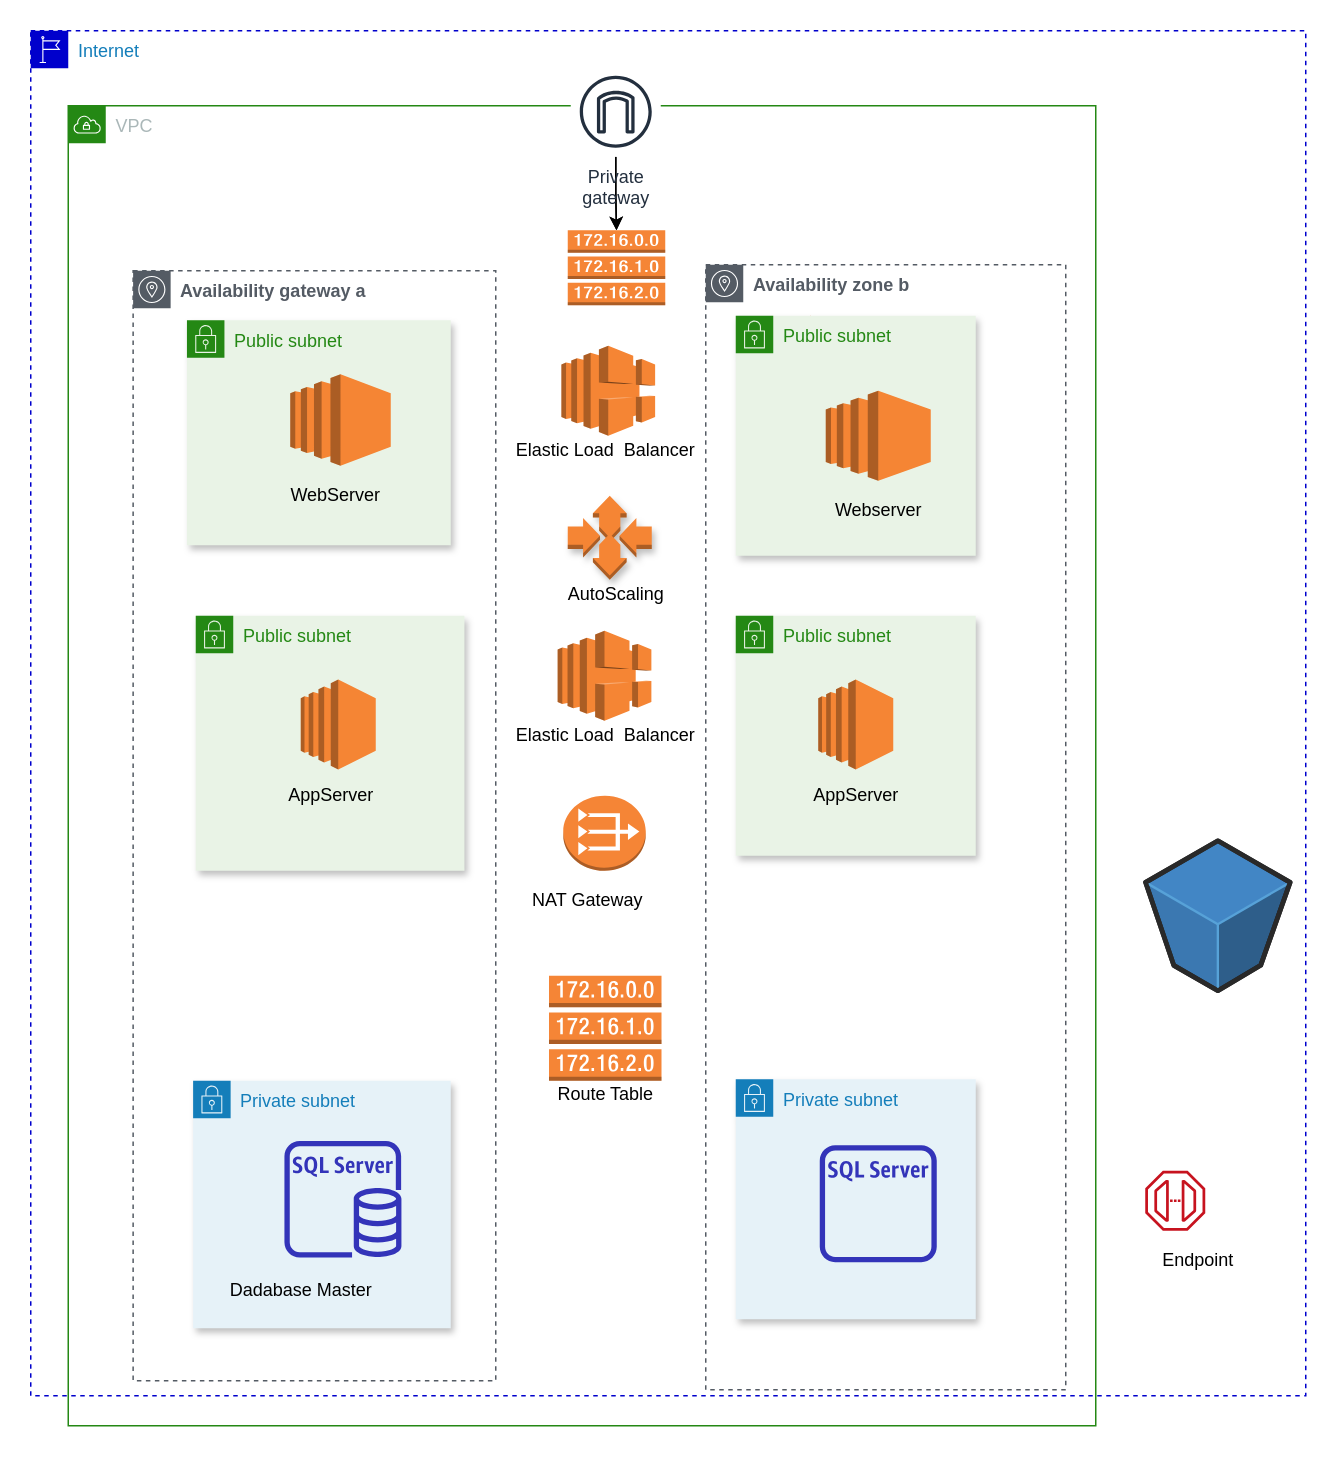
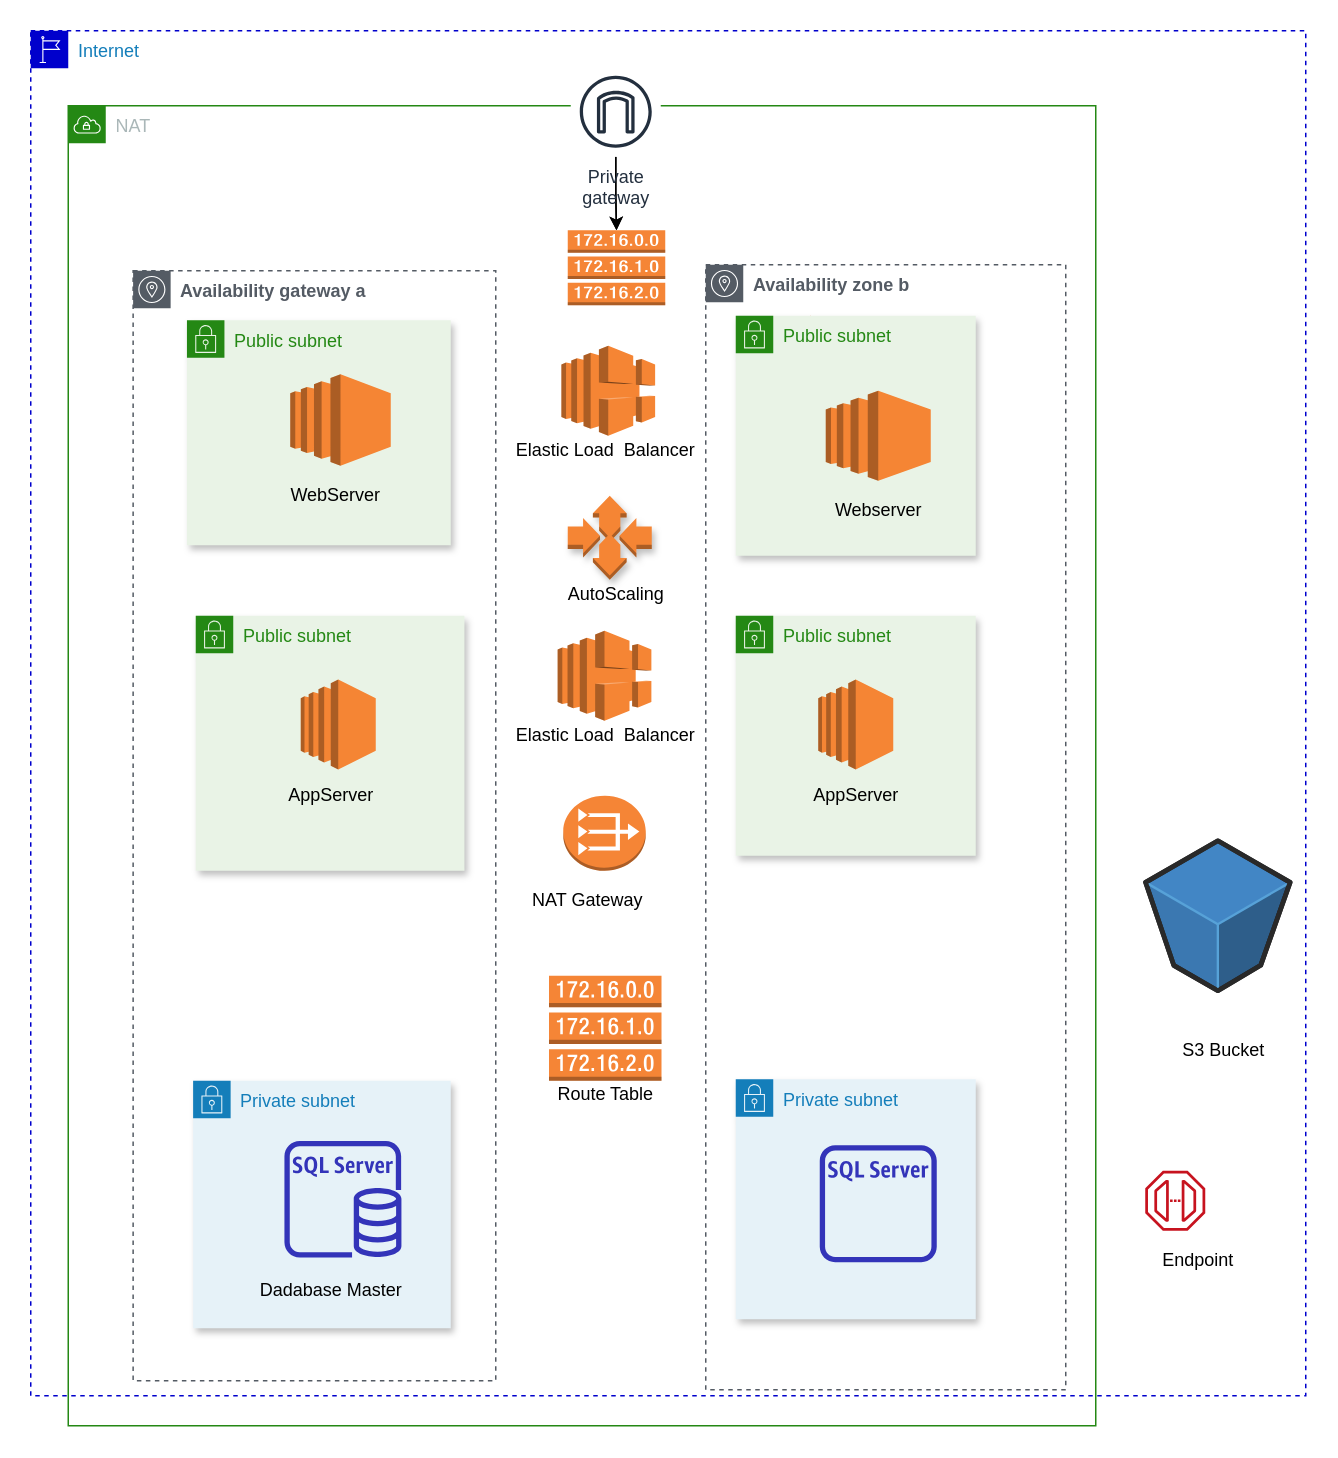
node "VPC": label "VPC" -> "NAT"
node "S3 Bucket": added
node "Dadabase Master": moved (300, 1291) -> (330, 1291)
